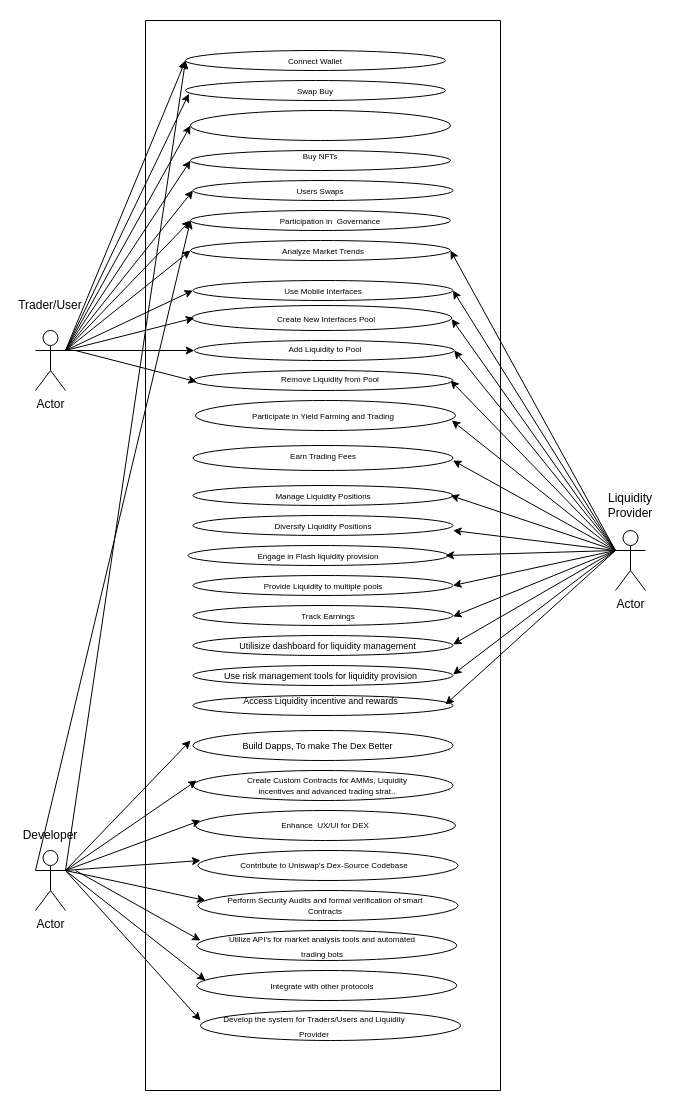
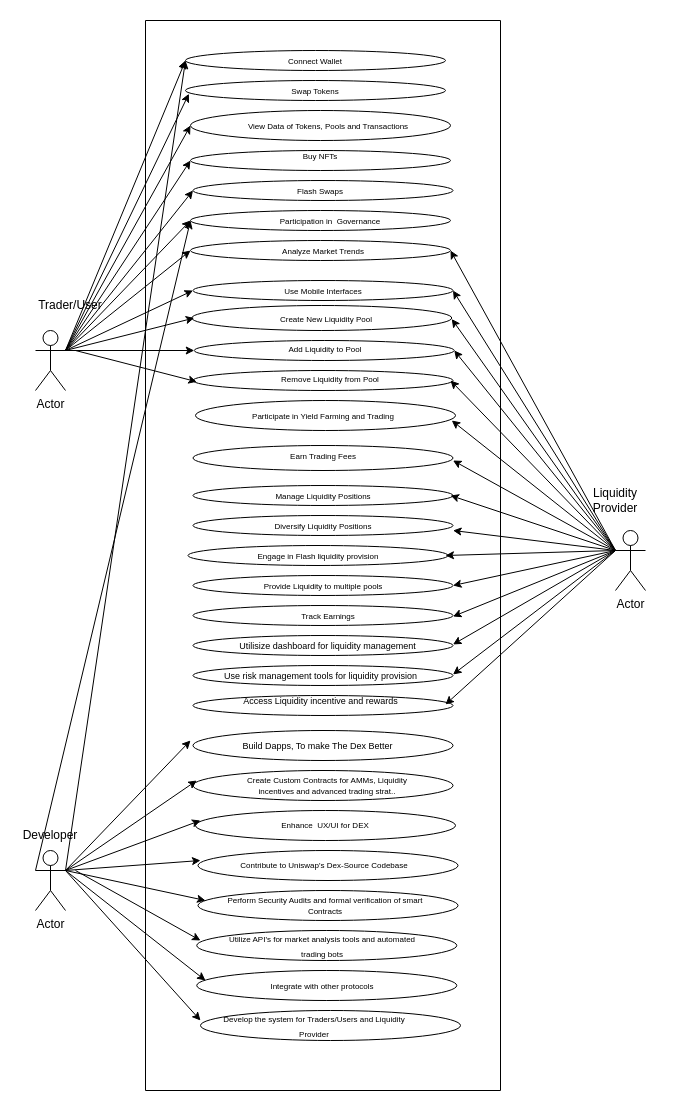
node "Swap Buy": label "Swap Buy" -> "Swap Tokens"
node "View Data of Tokens, Pools and Transactions": added
node "Users Swaps": label "Users Swaps" -> "Flash Swaps"
node "Trader/User": moved (51, 306) -> (71, 306)
node "Create New Interfaces Pool": label "Create New Interfaces Pool" -> "Create New Liquidity Pool"
node "Liquidity Provider": moved (631, 506) -> (616, 501)
